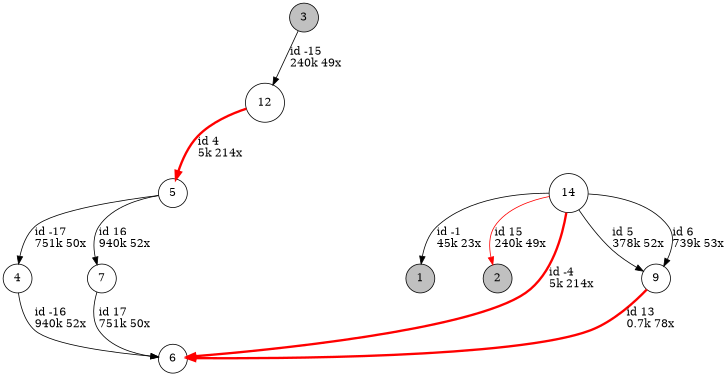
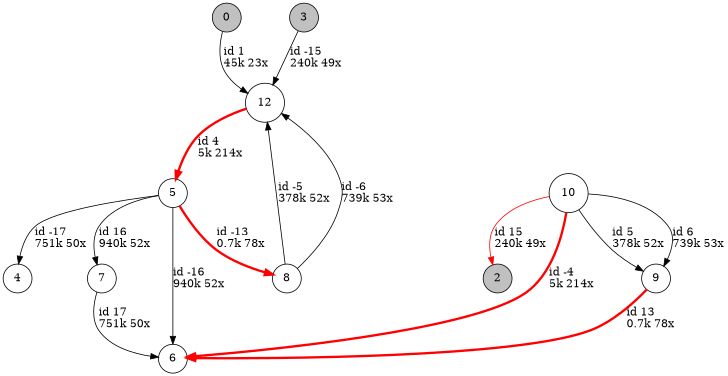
node "0": added
node "14": label "14" -> "10"
node "8": added
node "1": removed
edge "4" -> "6": now "5" -> "6"
